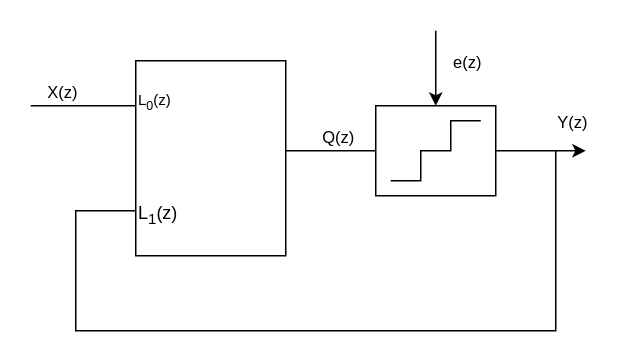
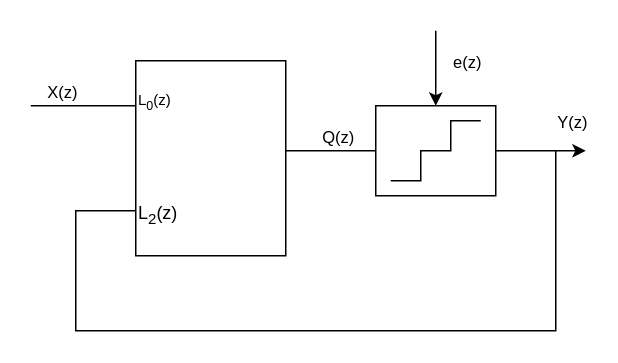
node "L0(z) L1(z)": label "L0(z) L1(z)" -> "L0(z) L2(z)"
